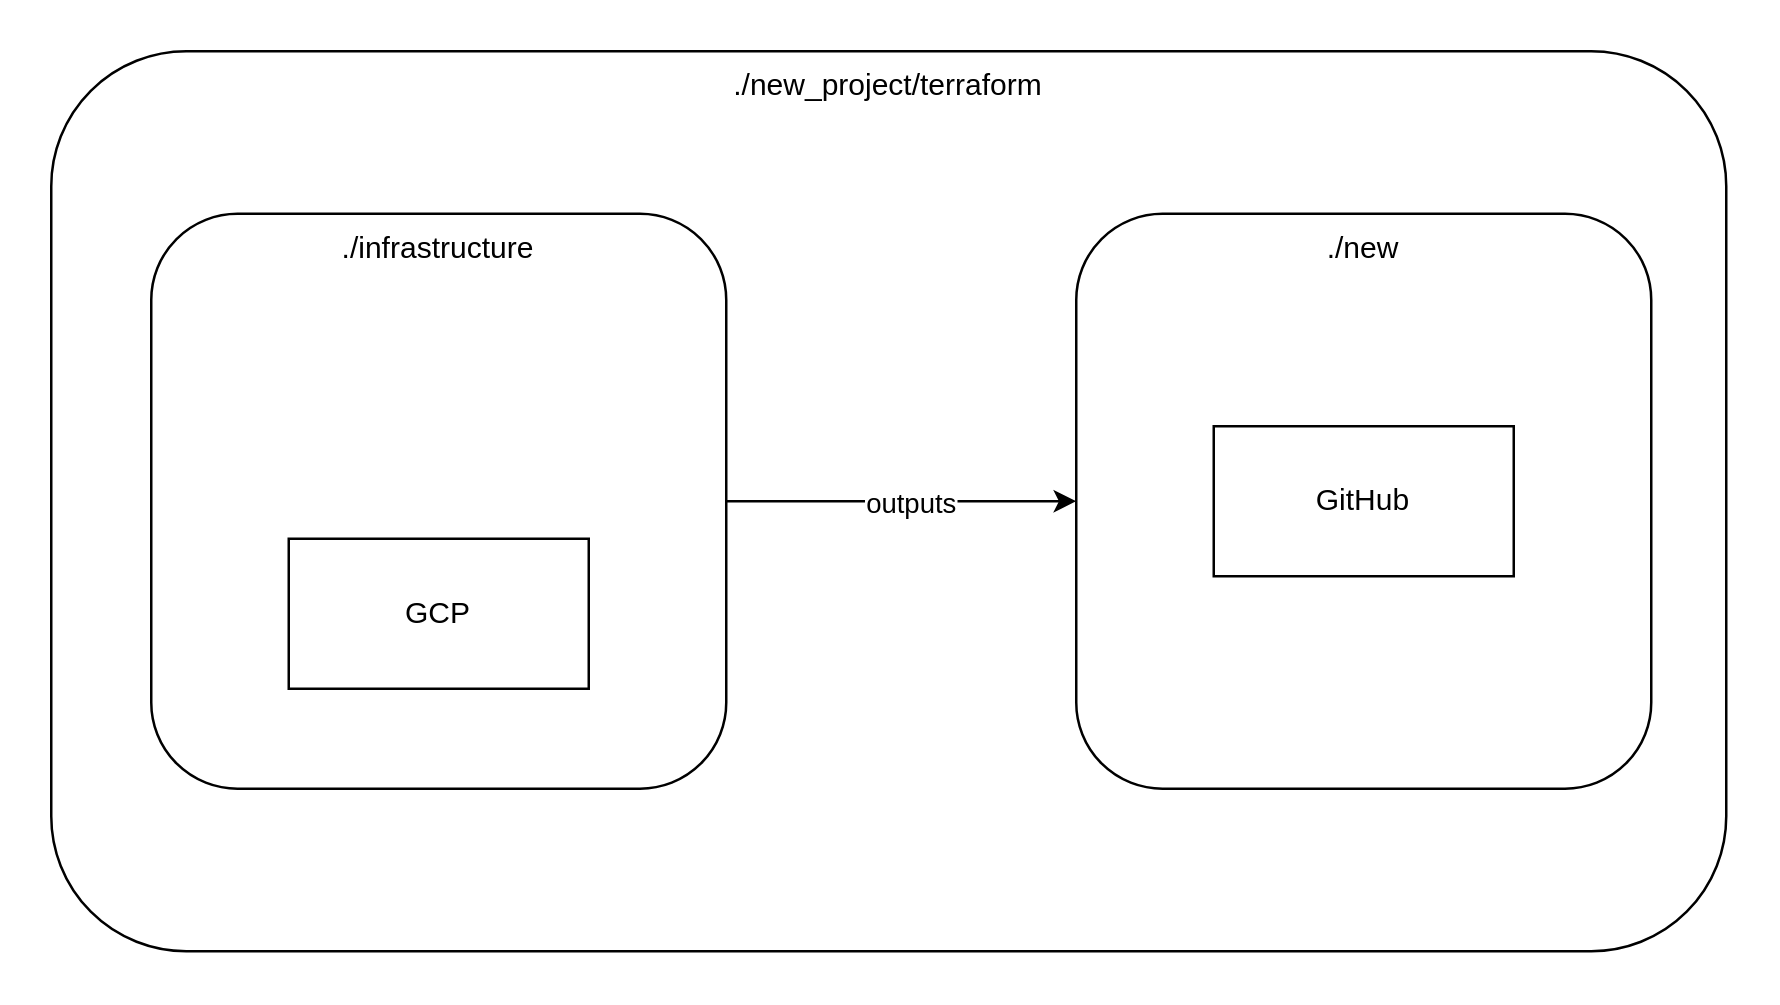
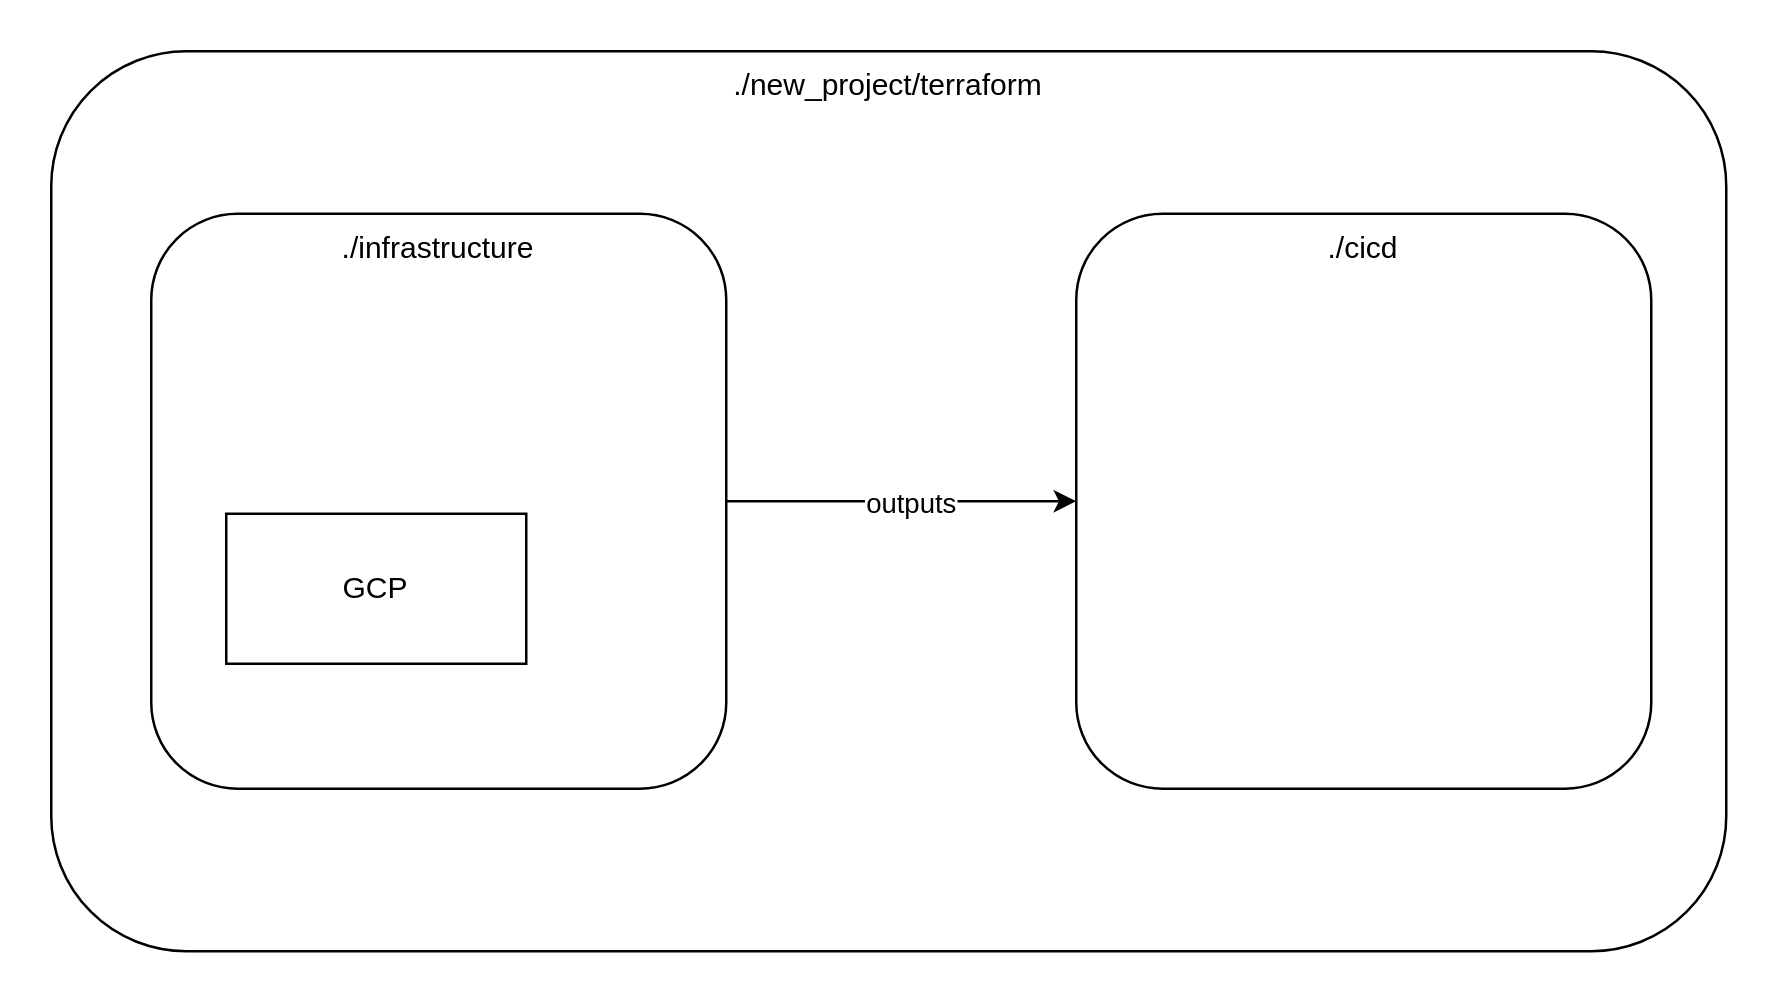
node "./new": label "./new" -> "./cicd"
node "GitHub": removed
node "GCP": moved (439, 614) -> (376, 589)
